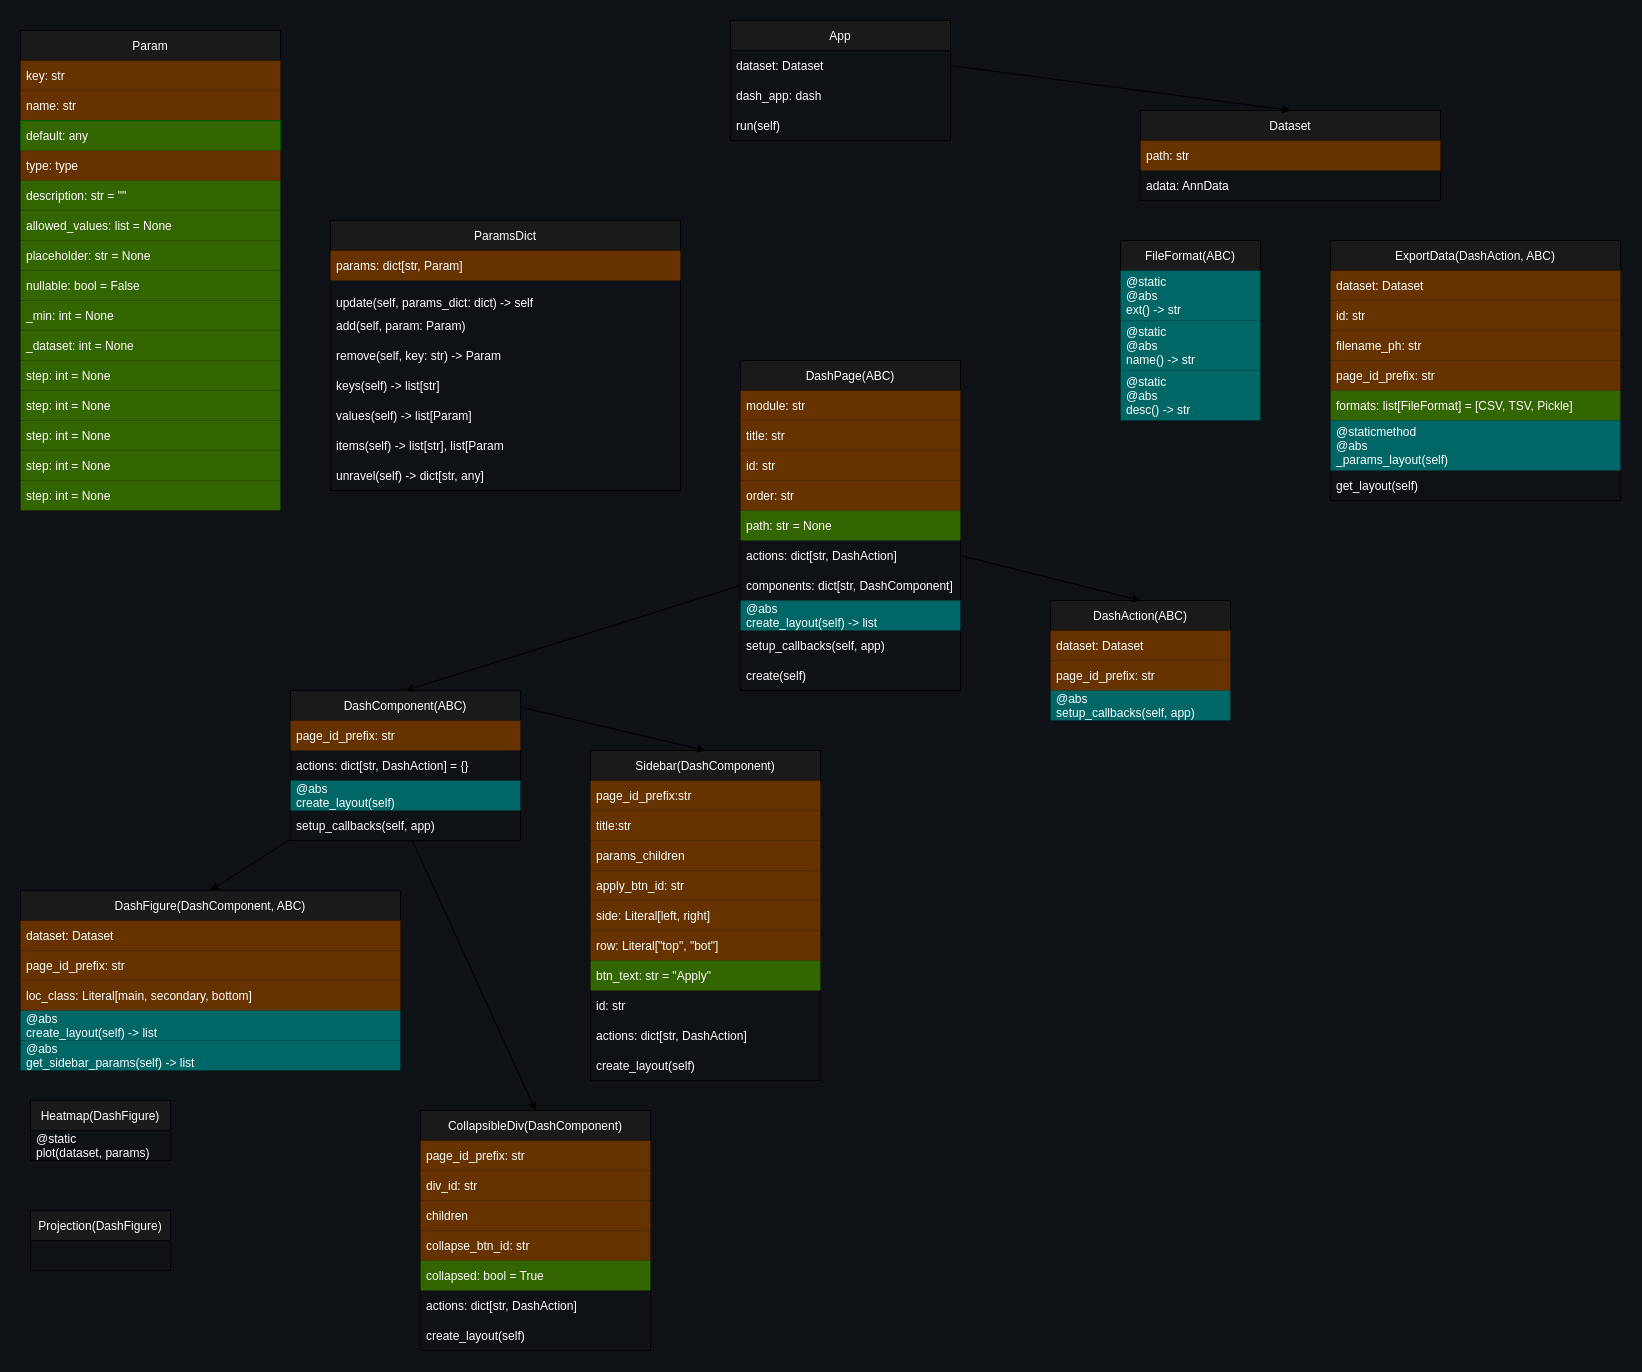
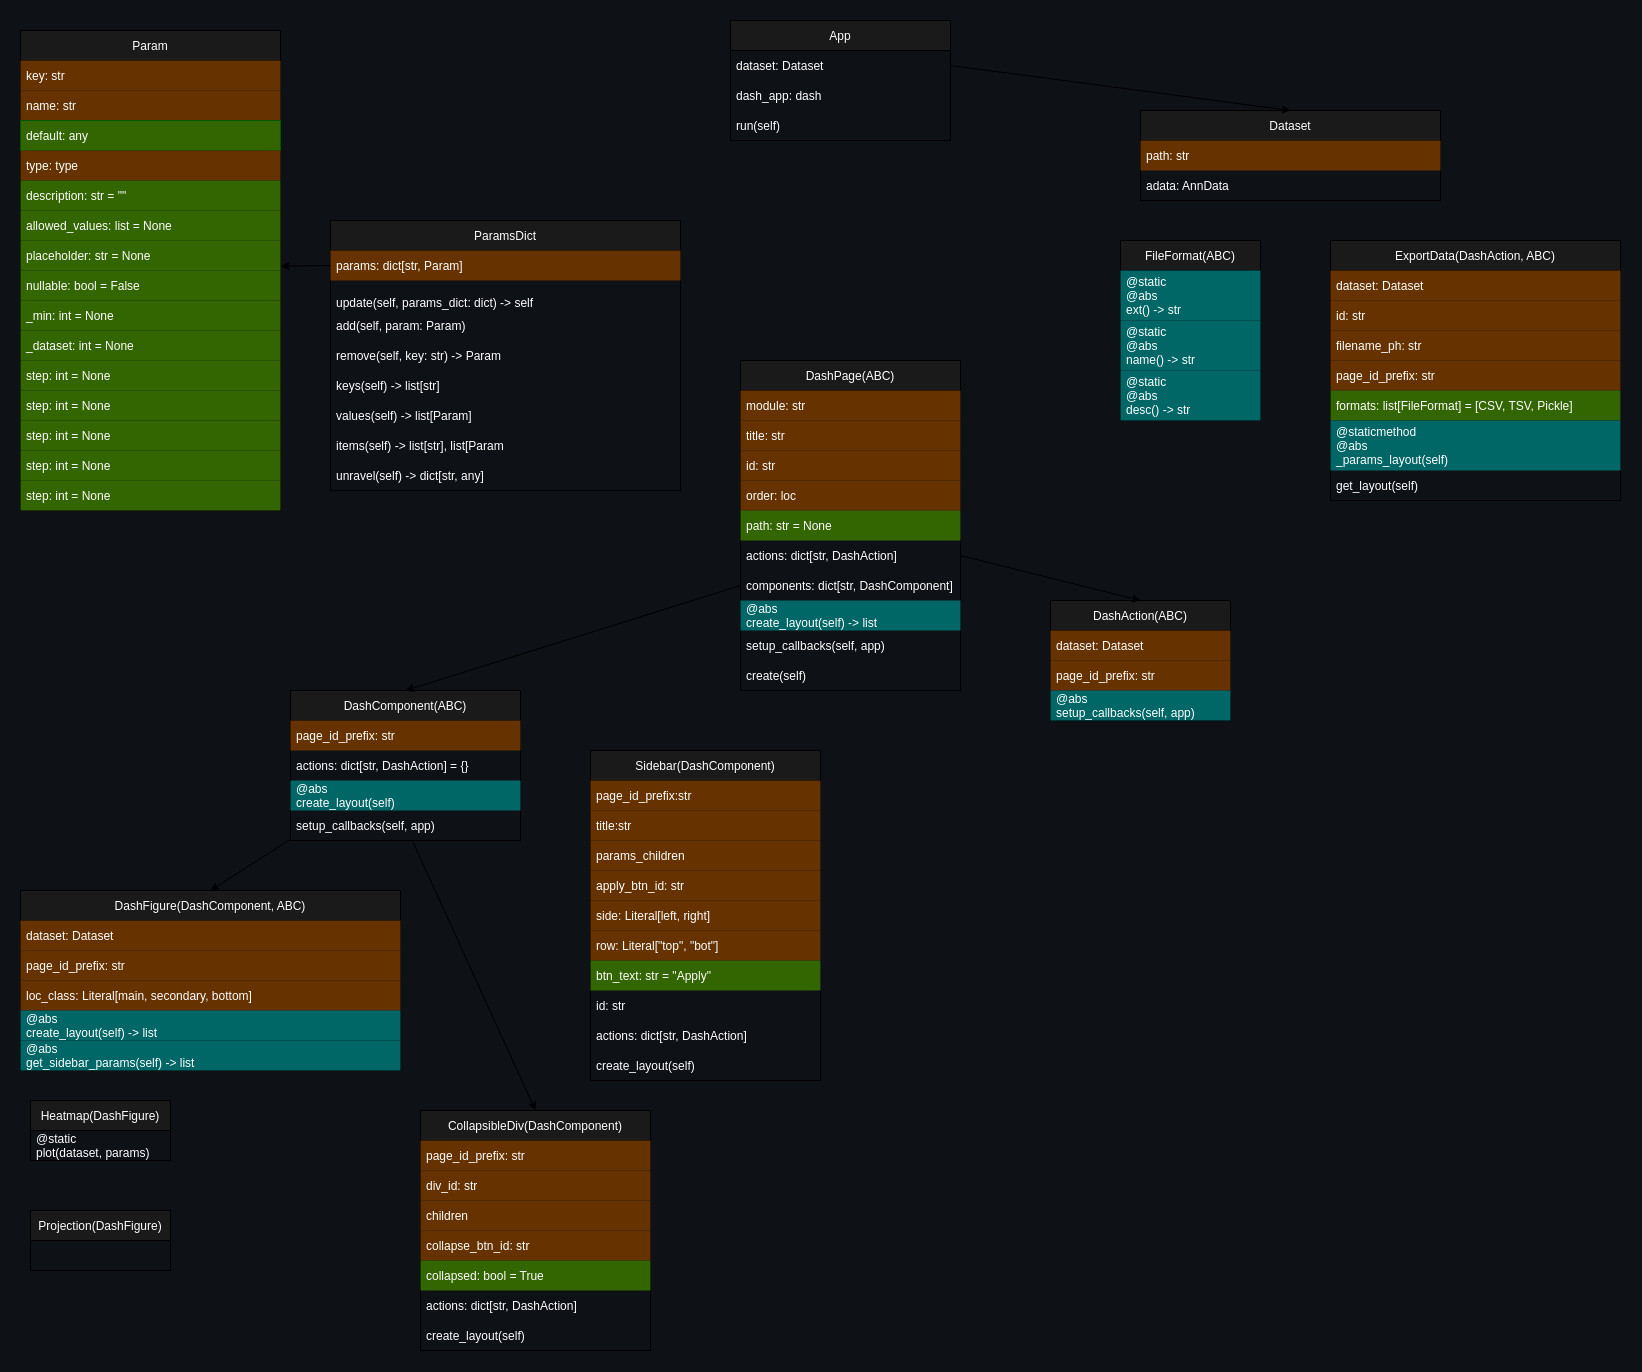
edge "params: dict[str, Param]" -> "placeholder: str = None": added
node "order: str": label "order: str" -> "order: loc"
edge "DashComponent(ABC)" -> "Sidebar(DashComponent)": removed
